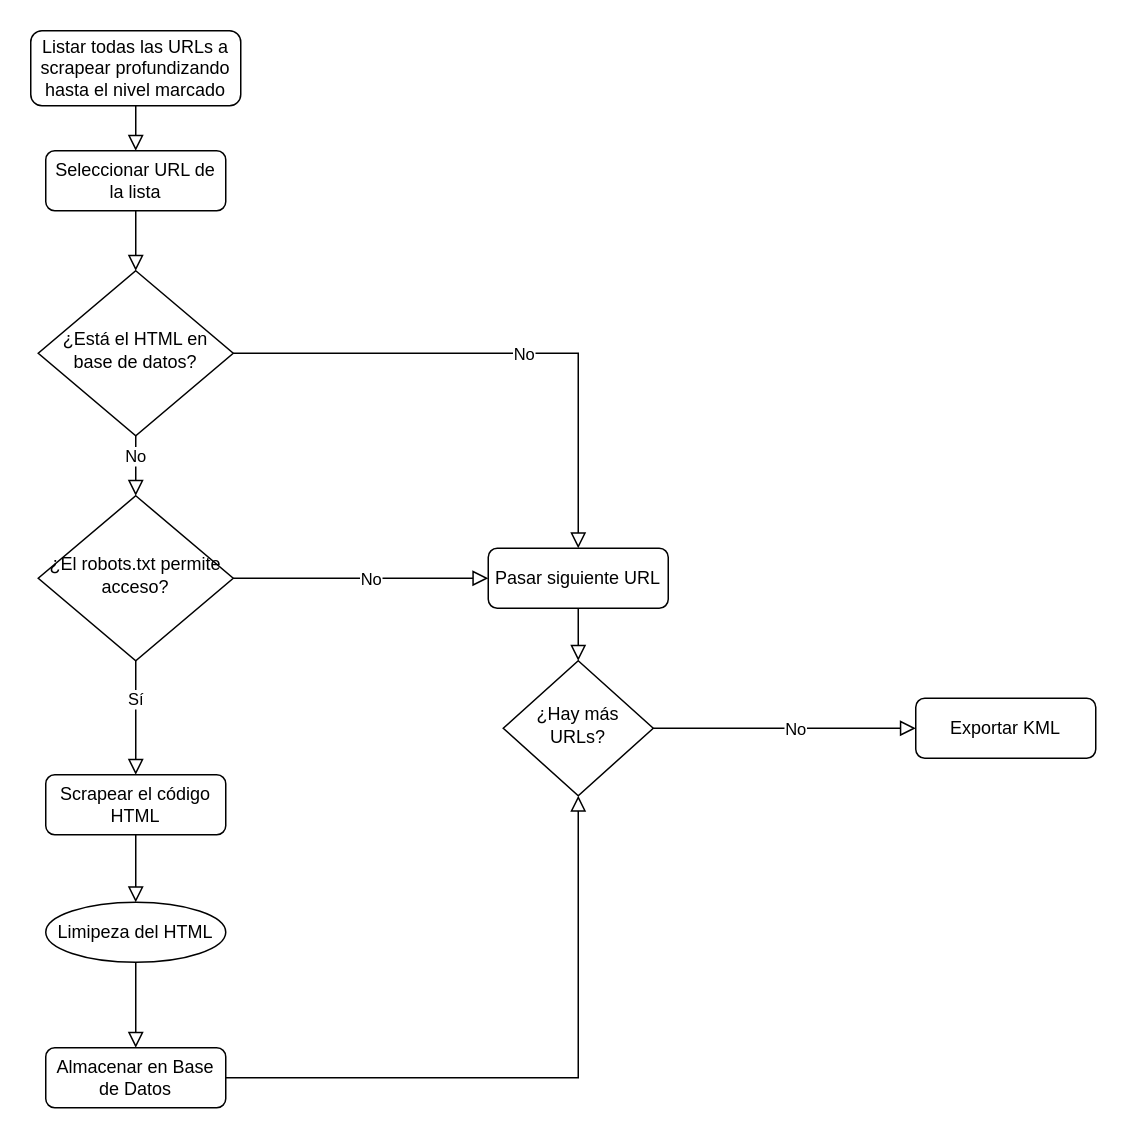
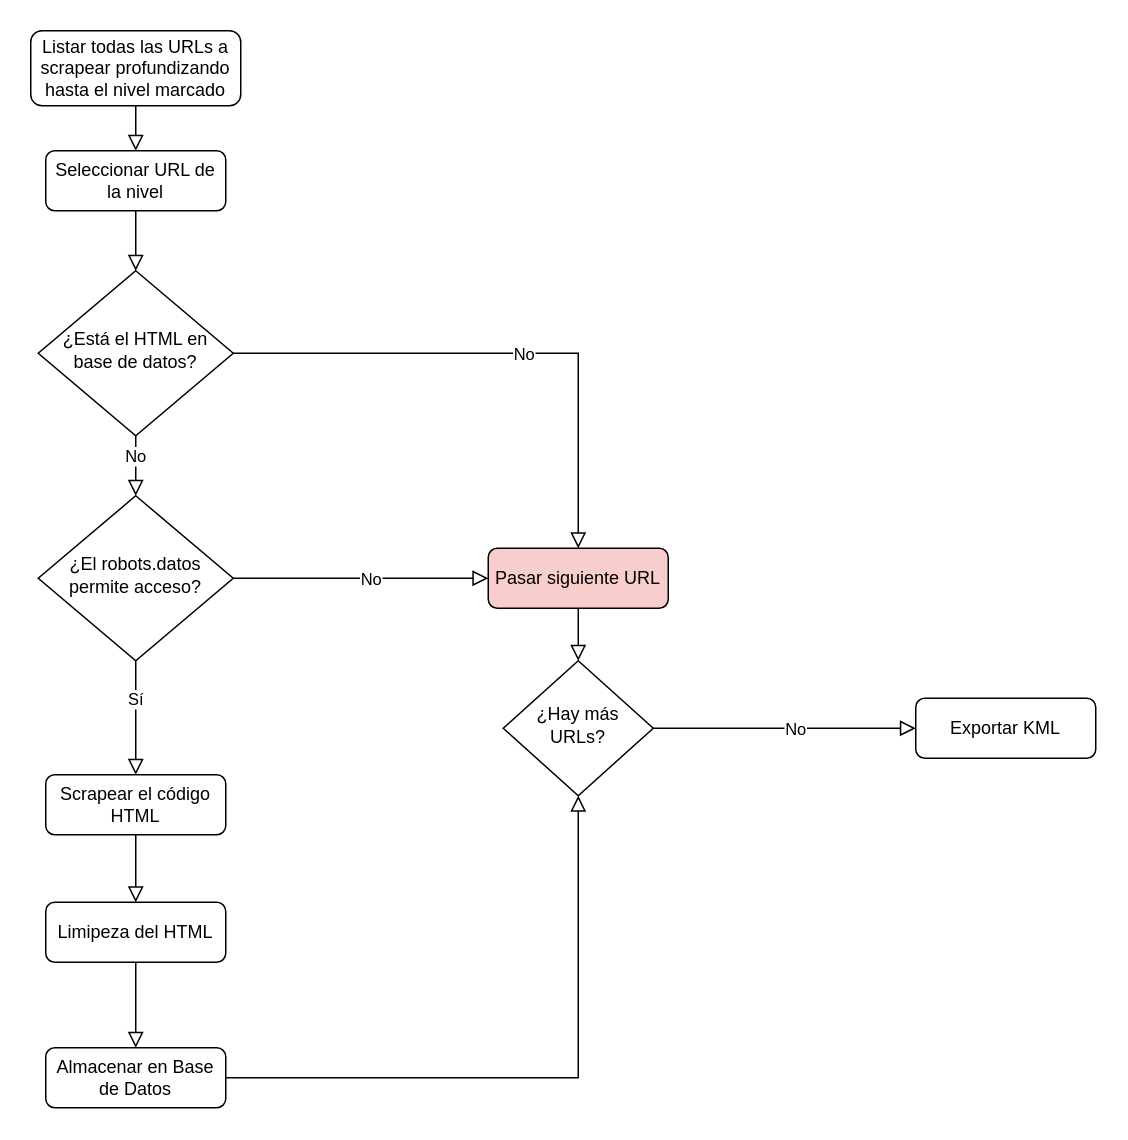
node "Seleccionar URL de la lista": label "Seleccionar URL de la lista" -> "Seleccionar URL de la nivel"
node "¿El robots.txt permite acceso?": label "¿El robots.txt permite acceso?" -> "¿El robots.datos permite acceso?"
node "Pasar siguiente URL": fillcolor #ffffff -> #f8cecc
node "Limipeza del HTML": shape ellipse -> rounded rectangle
